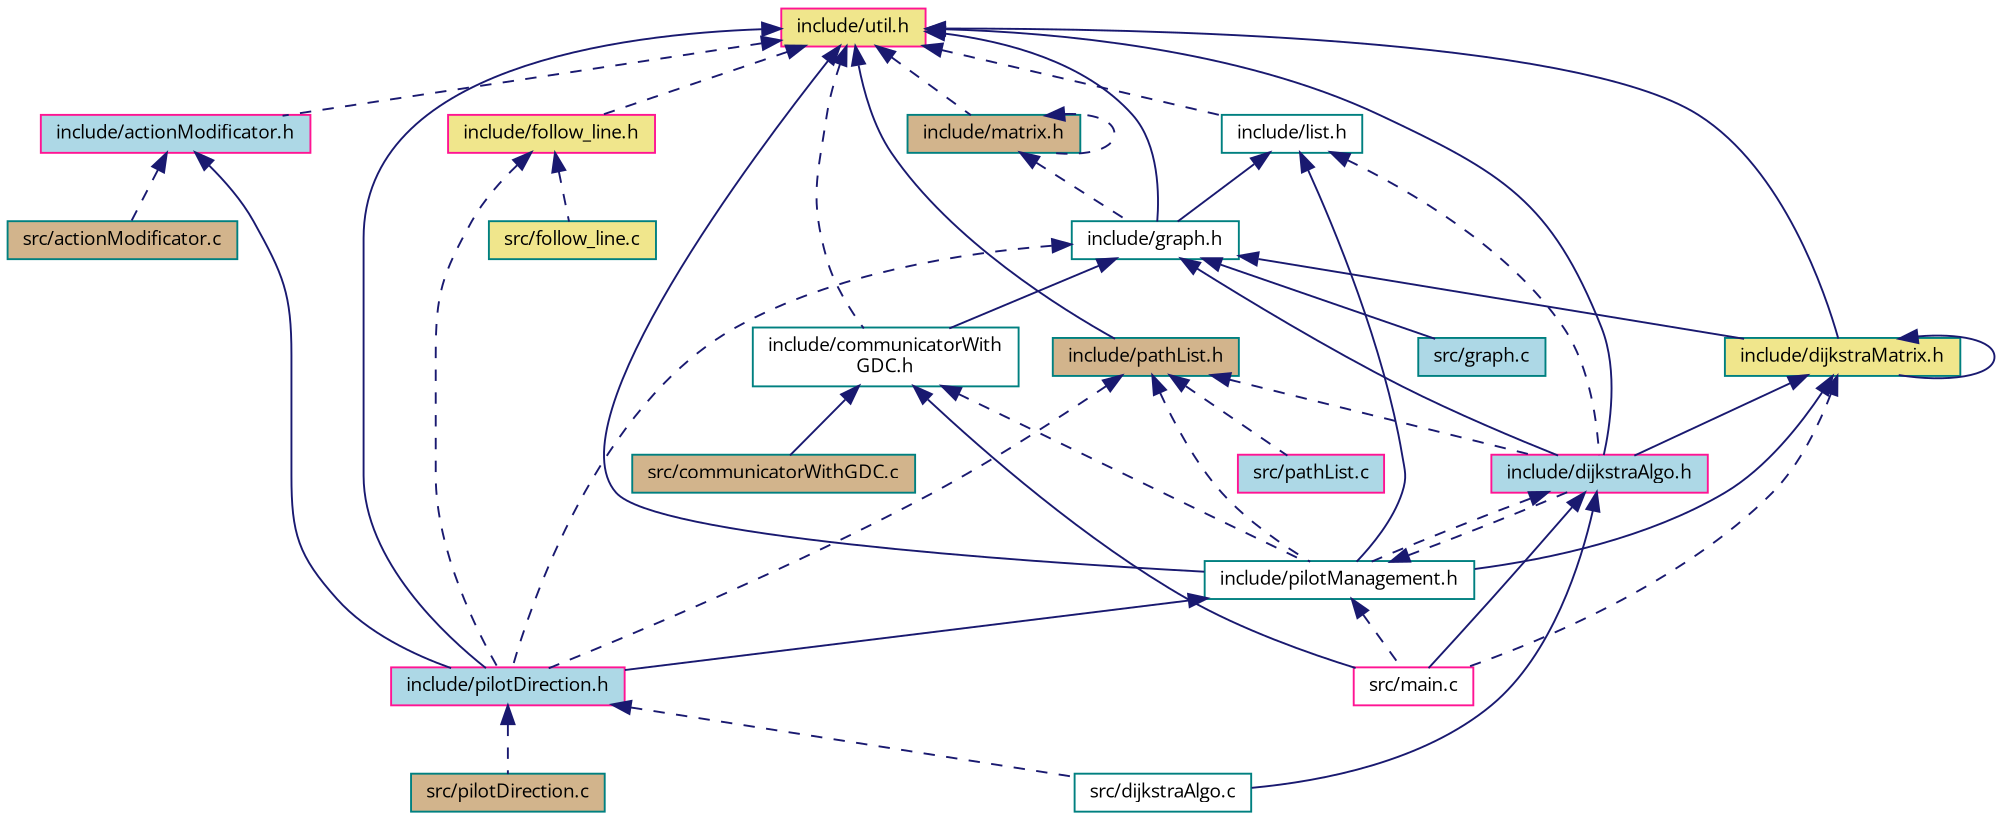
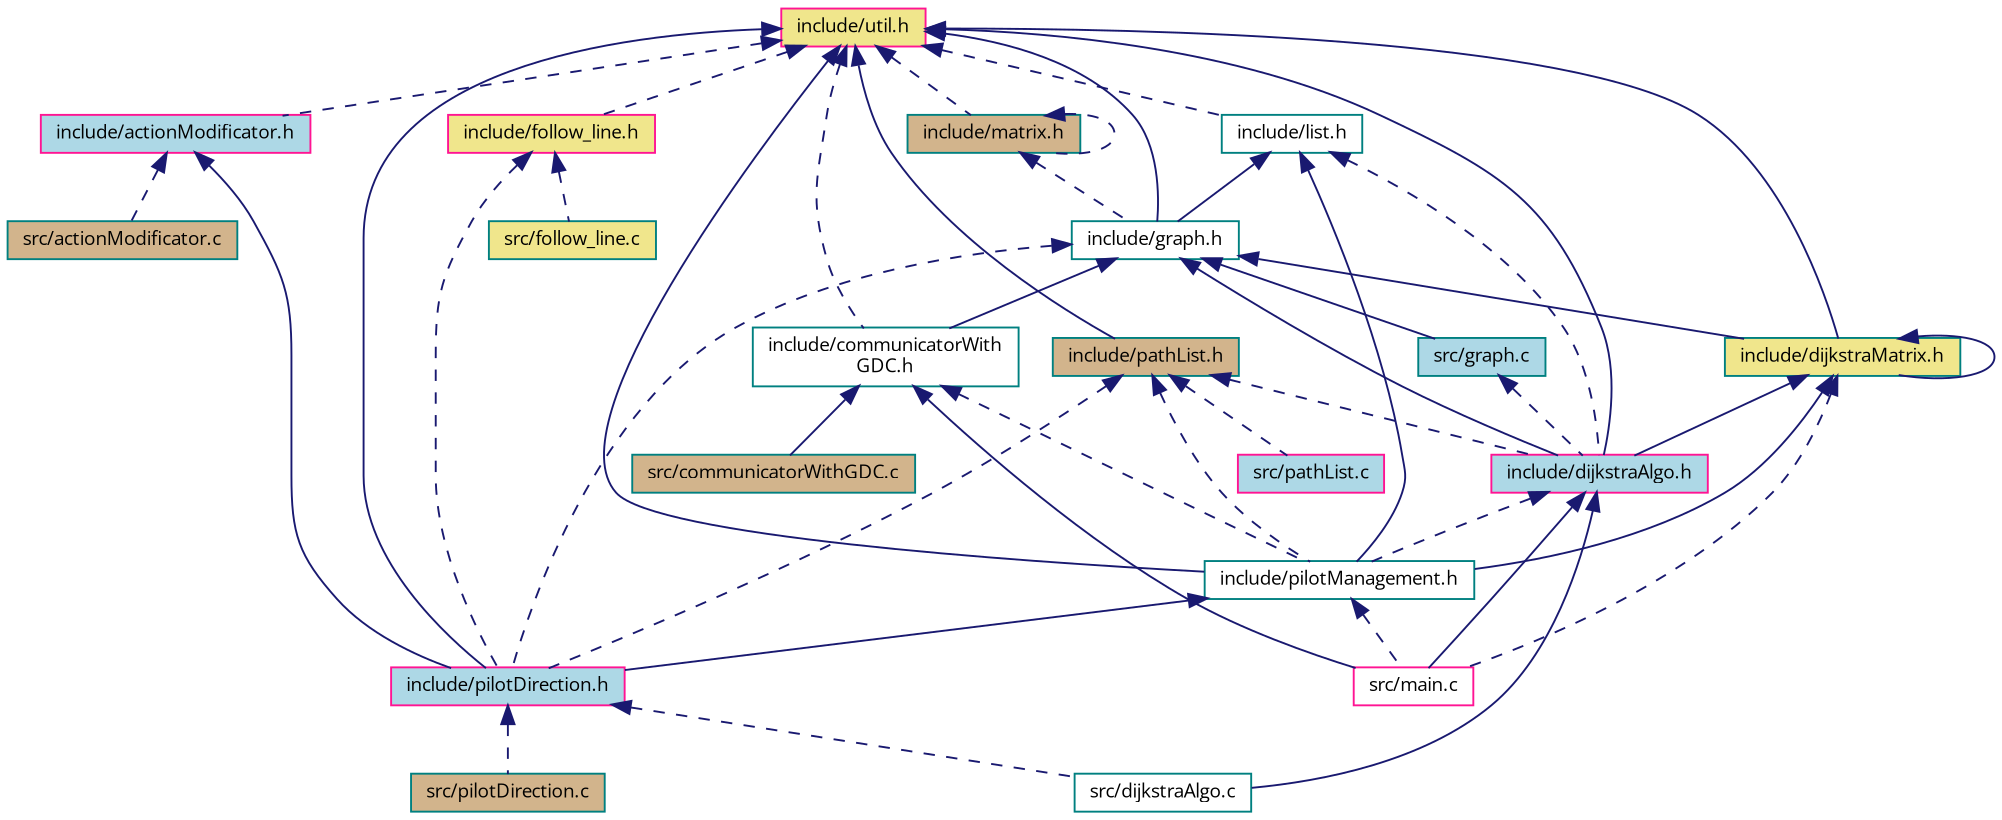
edge "include/dijkstraAlgo.h" -> "include/pilotManagement.h": now "include/dijkstraAlgo.h" -> "src/graph.c"
